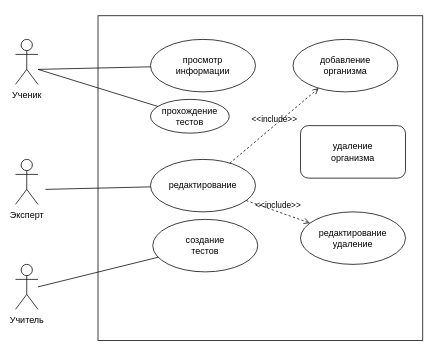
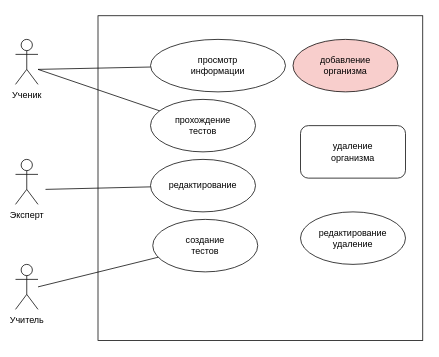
node "просмотр информации": size 105x53 -> 135x53
node "добавление организма": fillcolor #ffffff -> #f8cecc
node "прохождение тестов": size 79x34 -> 105x53
edge "редактирование" -> "добавление организма": removed, label "<<include>>"
edge "редактирование" -> "редактирование удаление": removed, label "<<include>>"
